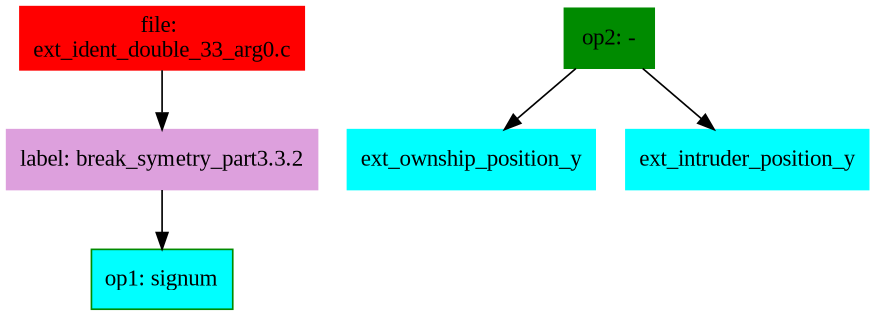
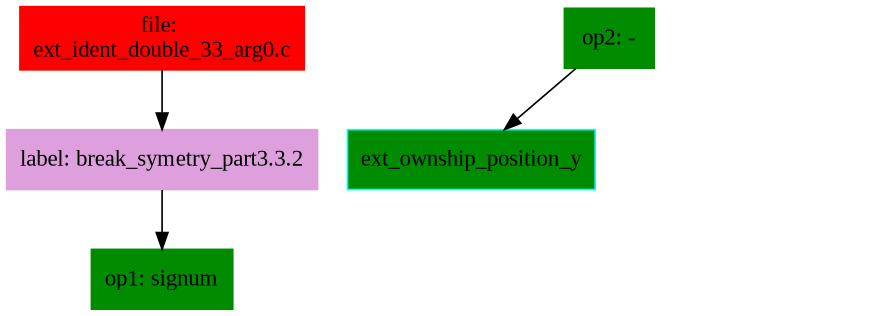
node "ext_ownship_position_y": fillcolor cyan1 -> green4
node "ext_intruder_position_y": removed
node "op1: signum": fillcolor cyan1 -> green4
